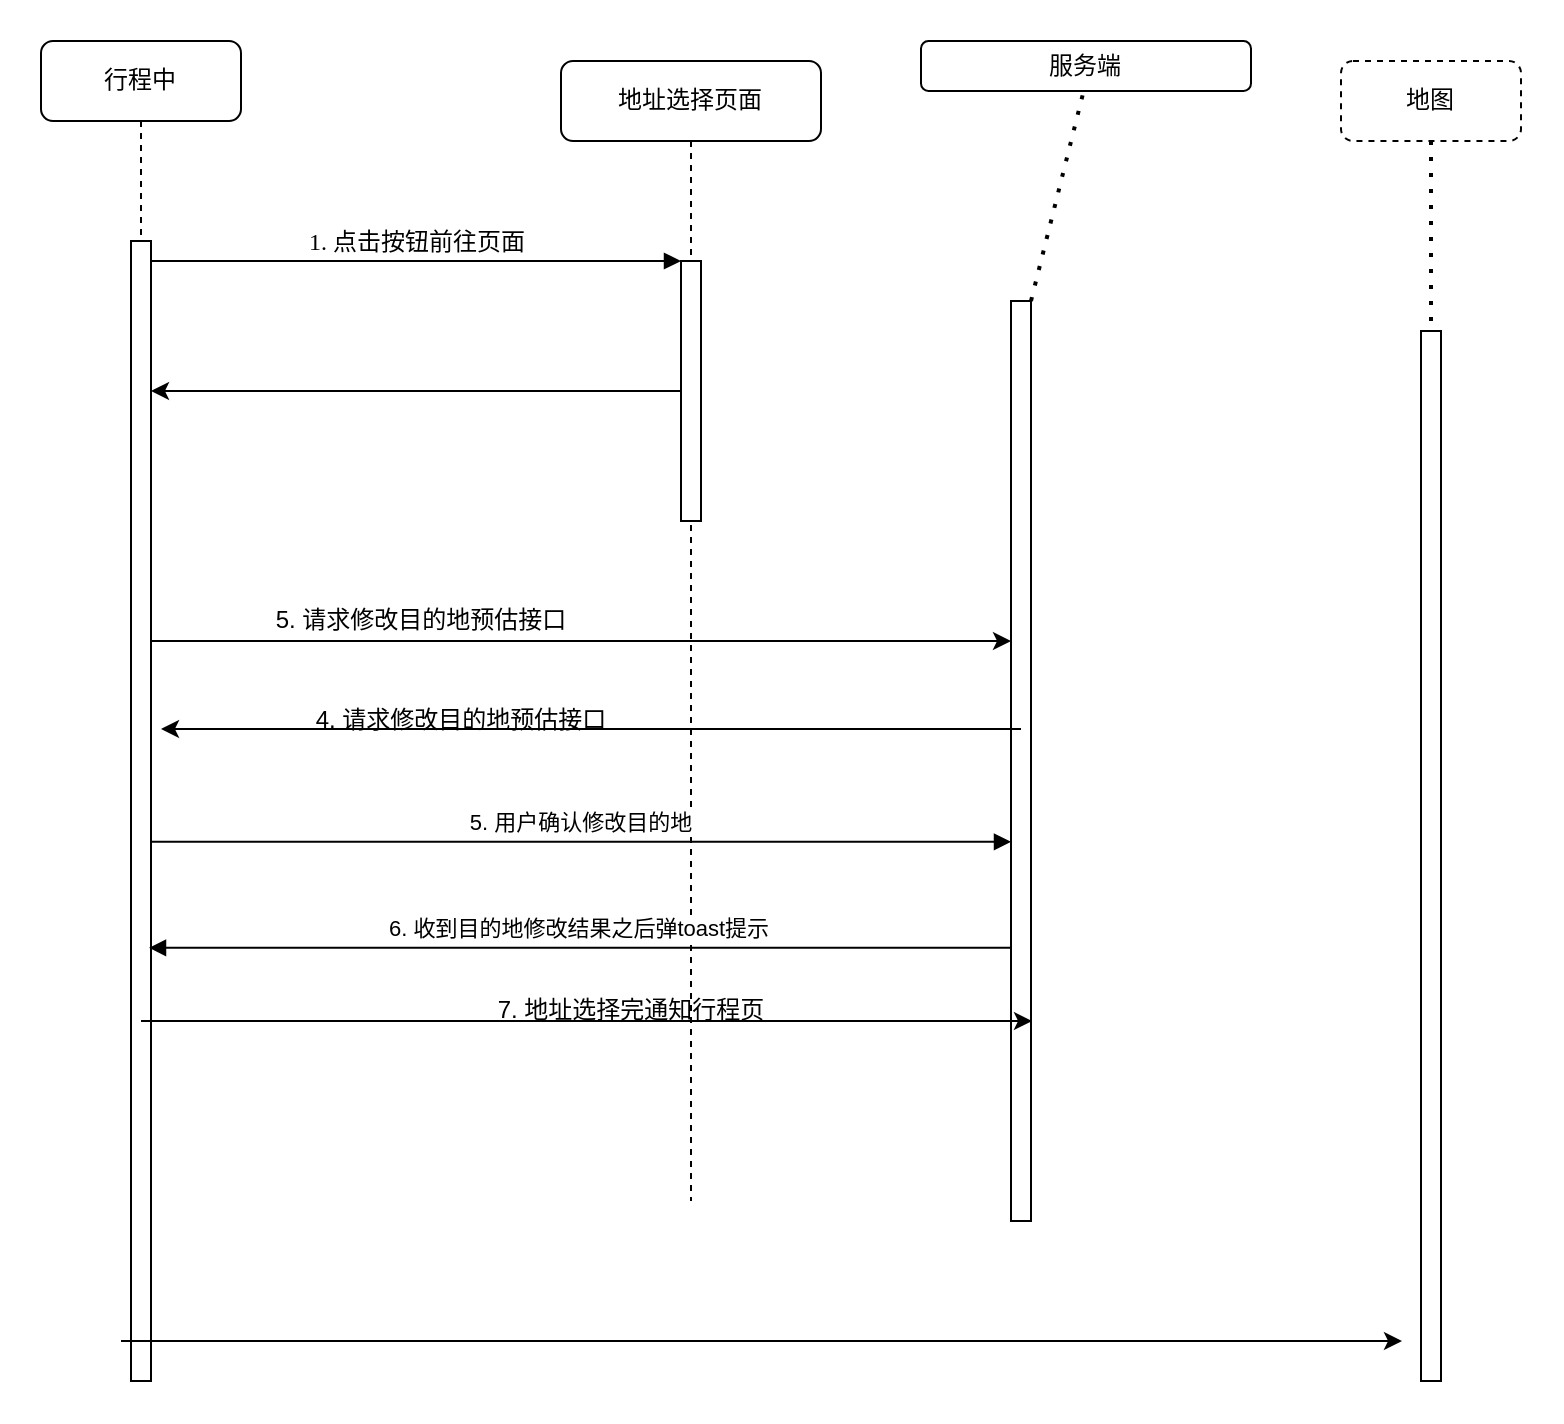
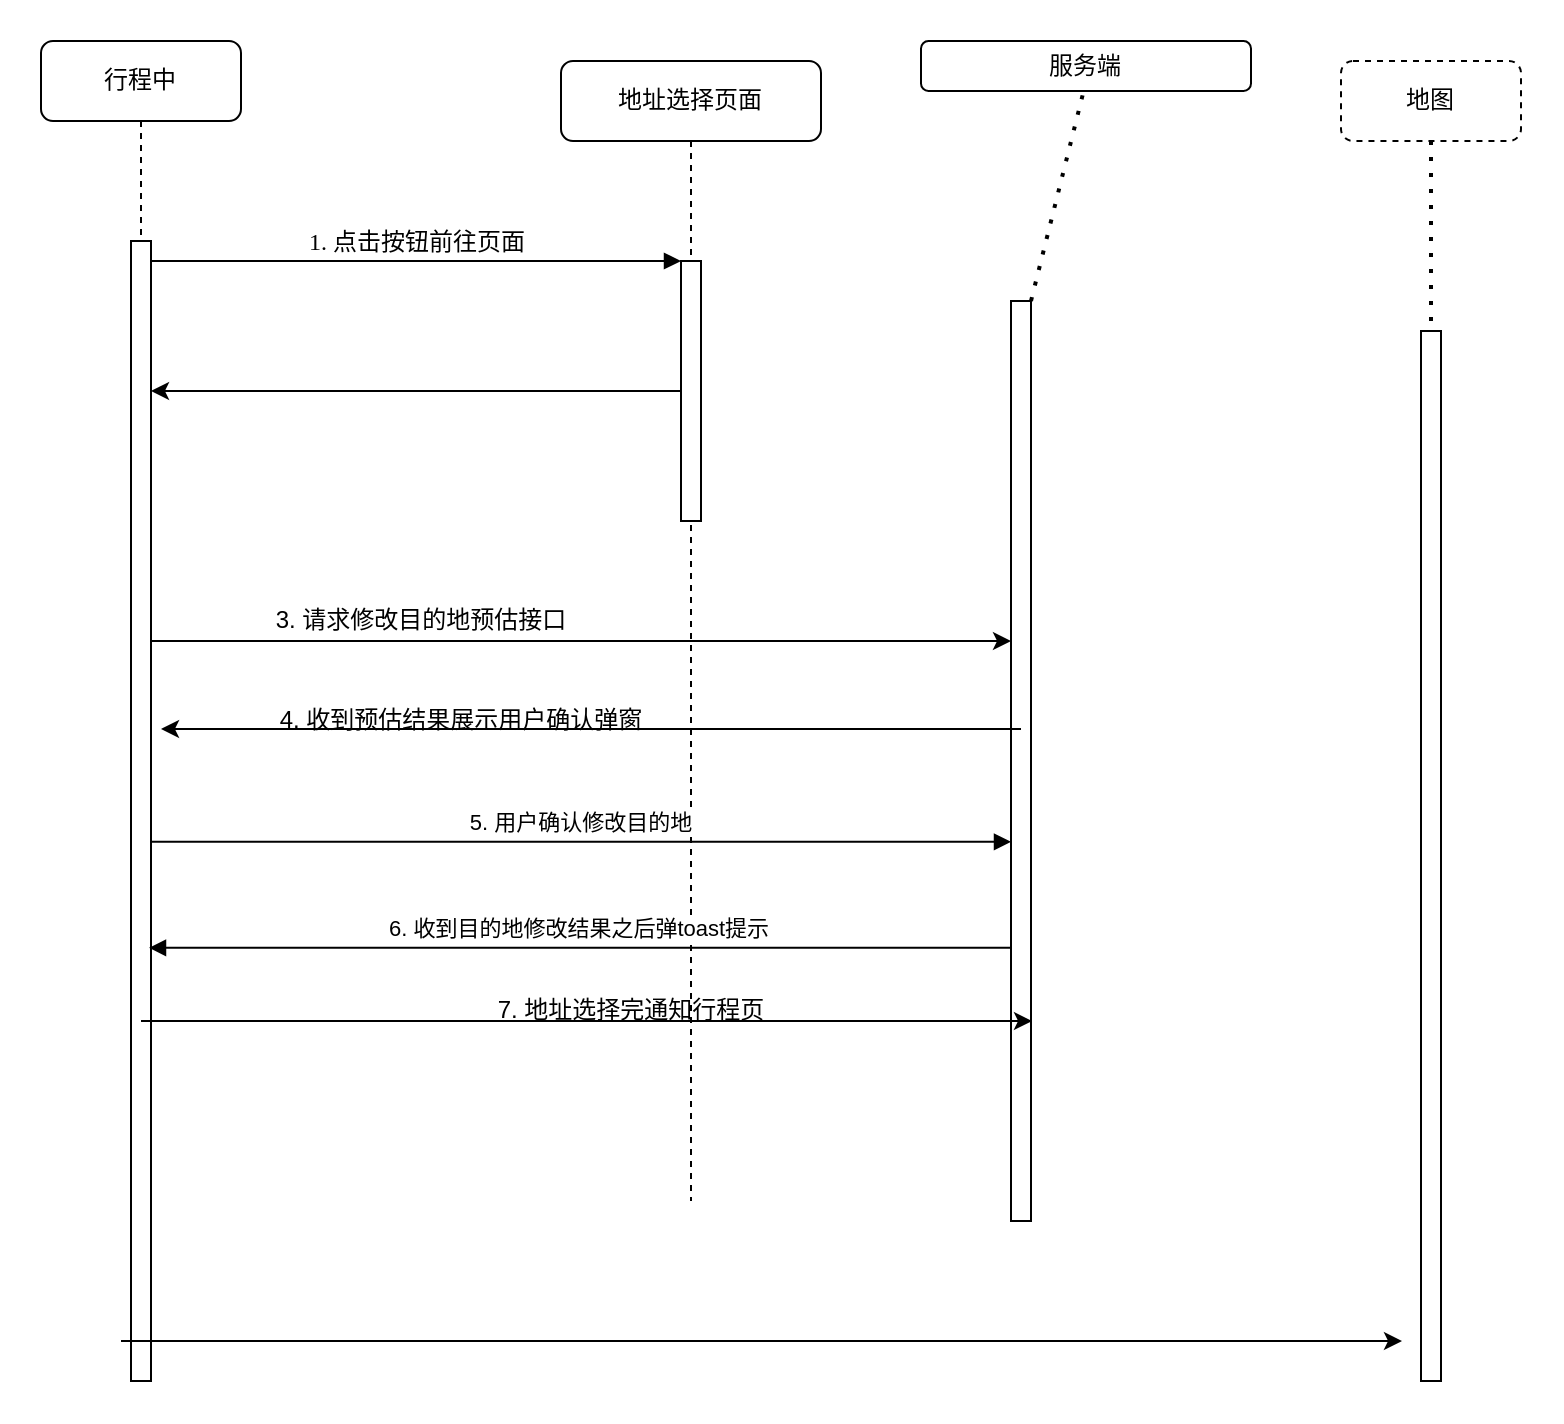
node "5. 请求修改目的地预估接口": label "5. 请求修改目的地预估接口" -> "3. 请求修改目的地预估接口"
node "4. 请求修改目的地预估接口": label "4. 请求修改目的地预估接口" -> "4. 收到预估结果展示用户确认弹窗"
